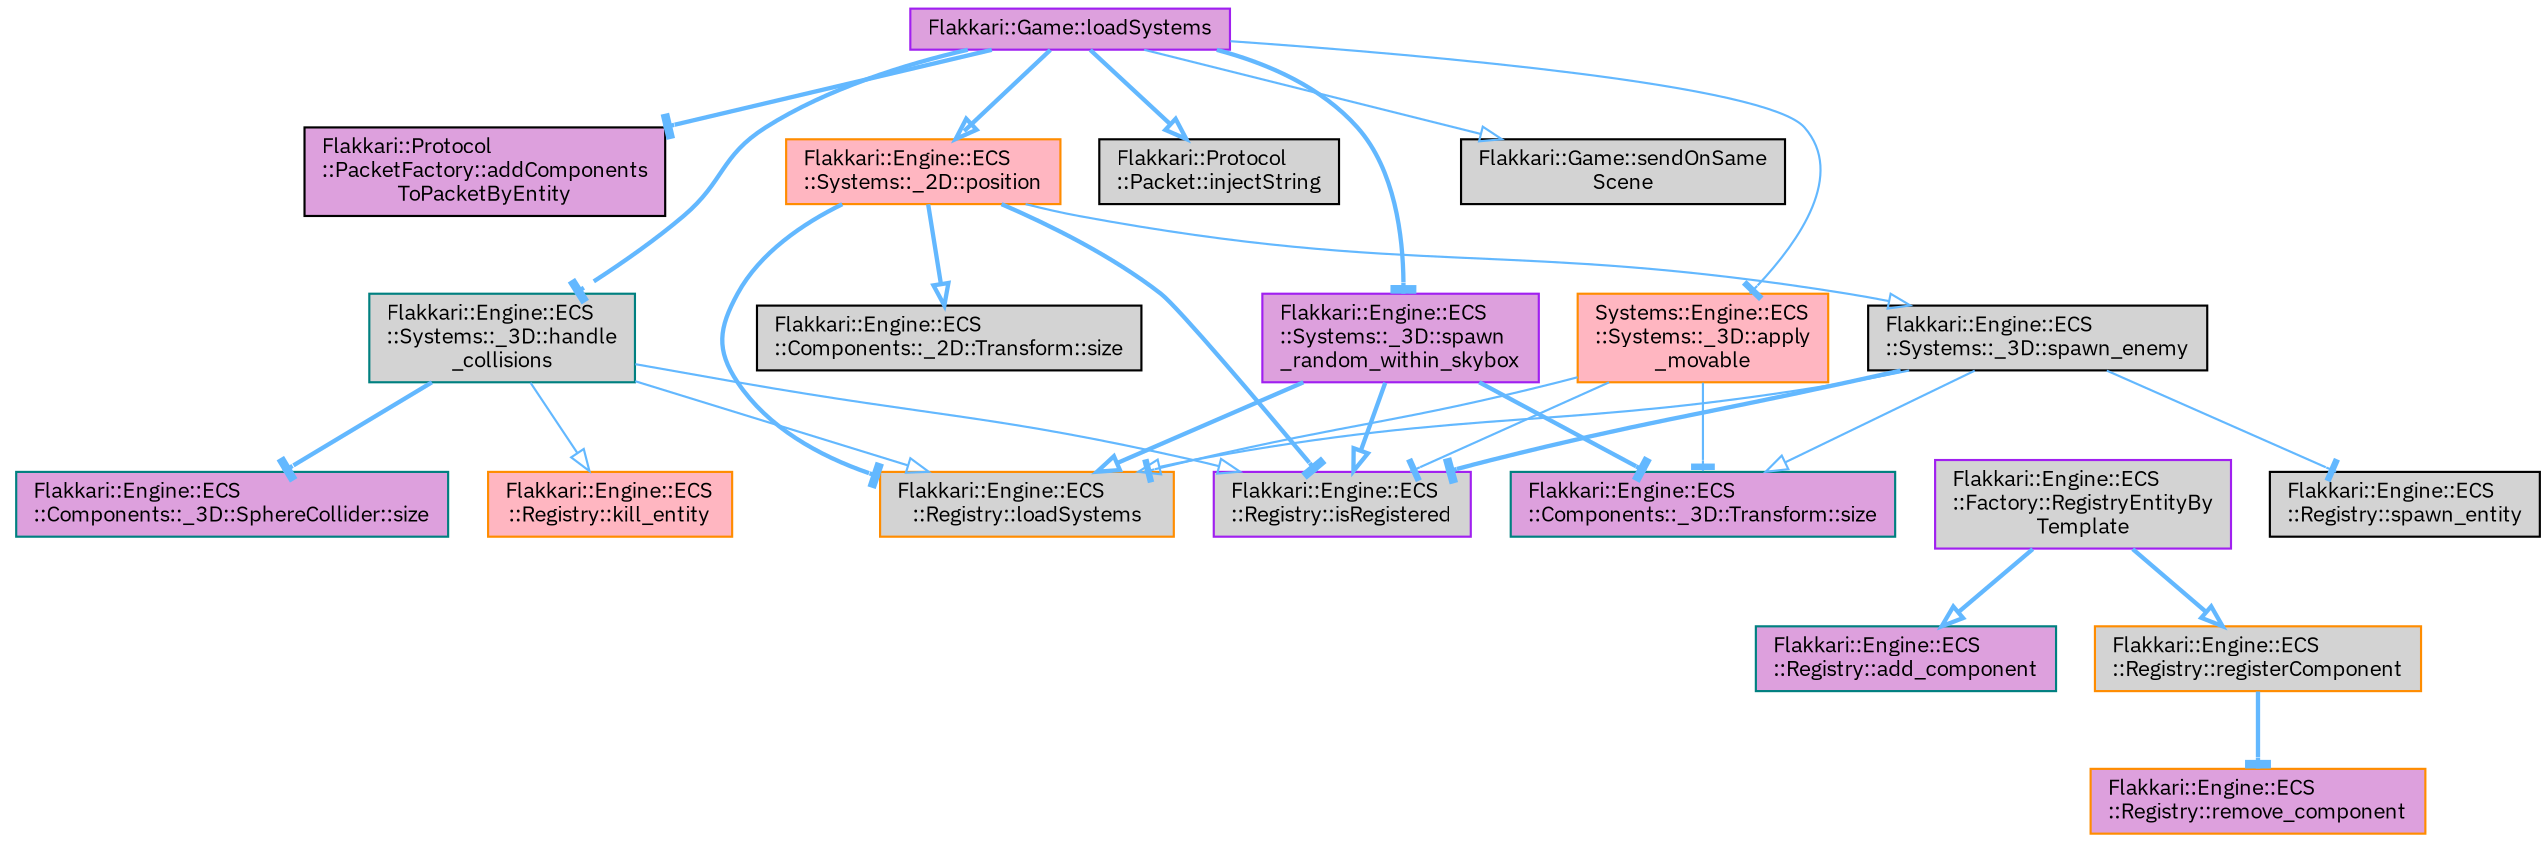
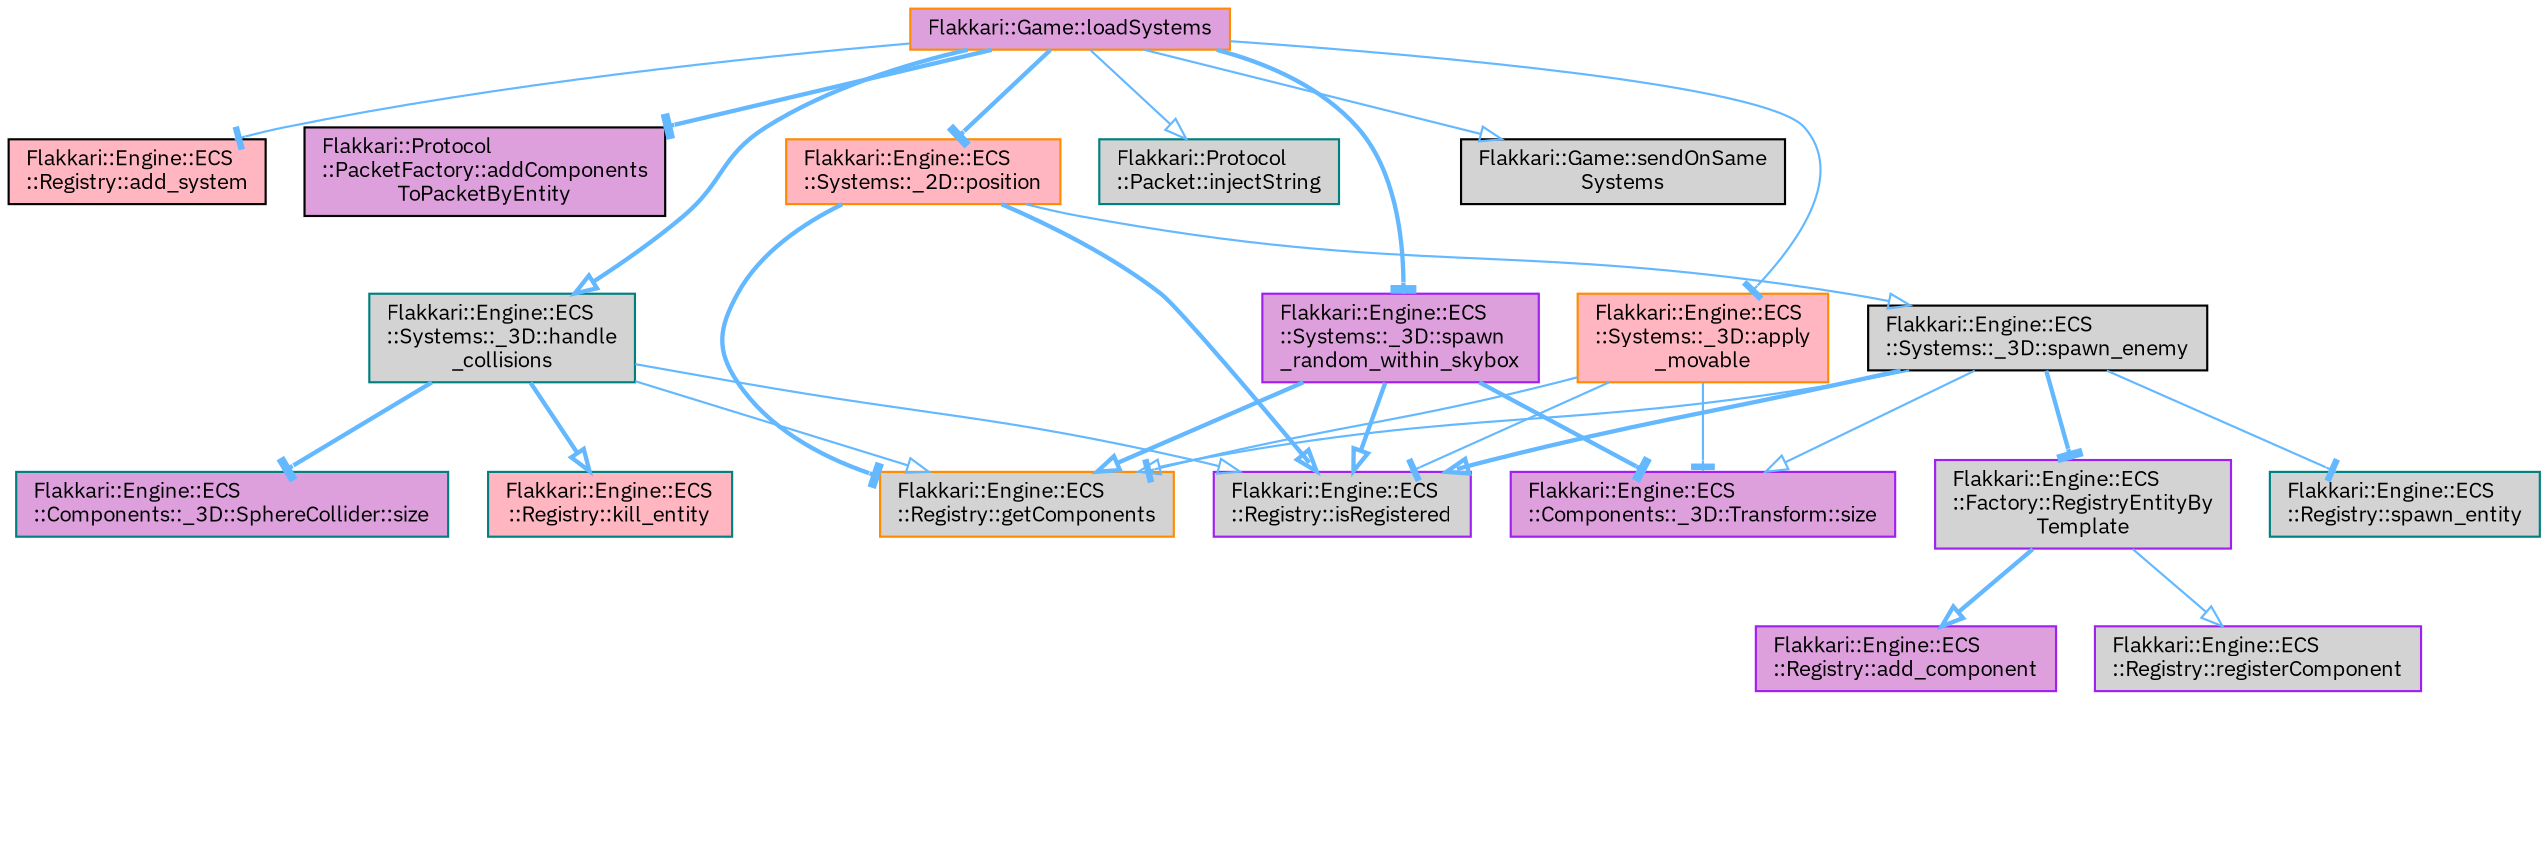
node "Flakkari::Game::loadSystems": color purple -> darkorange
edge "Flakkari::Game::loadSystems" -> "Flakkari::Protocol ::Packet::injectString": style bold -> solid
edge "Flakkari::Game::loadSystems" -> "Flakkari::Engine::ECS ::Systems::_2D::position": arrowhead onormal -> tee
edge "Flakkari::Game::loadSystems" -> "Flakkari::Engine::ECS ::Systems::_3D::handle _collisions": arrowhead tee -> onormal
node "Flakkari::Engine::ECS ::Registry::add_system": added
node "Flakkari::Protocol ::Packet::injectString": color black -> teal
node "Flakkari::Game::sendOnSame Scene": label "Flakkari::Game::sendOnSame Scene" -> "Flakkari::Game::sendOnSame Systems"
edge "Flakkari::Engine::ECS ::Systems::_2D::position" -> "Flakkari::Engine::ECS ::Registry::isRegistered": arrowhead tee -> onormal
node "Flakkari::Engine::ECS ::Components::_2D::Transform::size": removed
node "Systems::Engine::ECS ::Systems::_3D::apply _movable": label "Systems::Engine::ECS ::Systems::_3D::apply _movable" -> "Flakkari::Engine::ECS ::Systems::_3D::apply _movable"
edge "Flakkari::Engine::ECS ::Systems::_3D::spawn_enemy" -> "Flakkari::Engine::ECS ::Factory::RegistryEntityBy Template": added
edge "Flakkari::Engine::ECS ::Systems::_3D::handle _collisions" -> "Flakkari::Engine::ECS ::Registry::kill_entity": style solid -> bold
edge "Flakkari::Engine::ECS ::Systems::_3D::spawn_enemy" -> "Flakkari::Engine::ECS ::Registry::isRegistered": arrowhead tee -> onormal
node "Flakkari::Engine::ECS ::Registry::kill_entity": color darkorange -> teal
node "Flakkari::Engine::ECS ::Registry::loadSystems": label "Flakkari::Engine::ECS ::Registry::loadSystems" -> "Flakkari::Engine::ECS ::Registry::getComponents"
node "Flakkari::Engine::ECS ::Components::_3D::Transform::size": color teal -> purple
node "Flakkari::Engine::ECS ::Registry::spawn_entity": color black -> teal
edge "Flakkari::Engine::ECS ::Factory::RegistryEntityBy Template" -> "Flakkari::Engine::ECS ::Registry::registerComponent": style bold -> solid
node "Flakkari::Engine::ECS ::Registry::add_component": color teal -> purple
node "Flakkari::Engine::ECS ::Registry::registerComponent": color darkorange -> purple
node "Flakkari::Engine::ECS ::Registry::remove_component": removed
